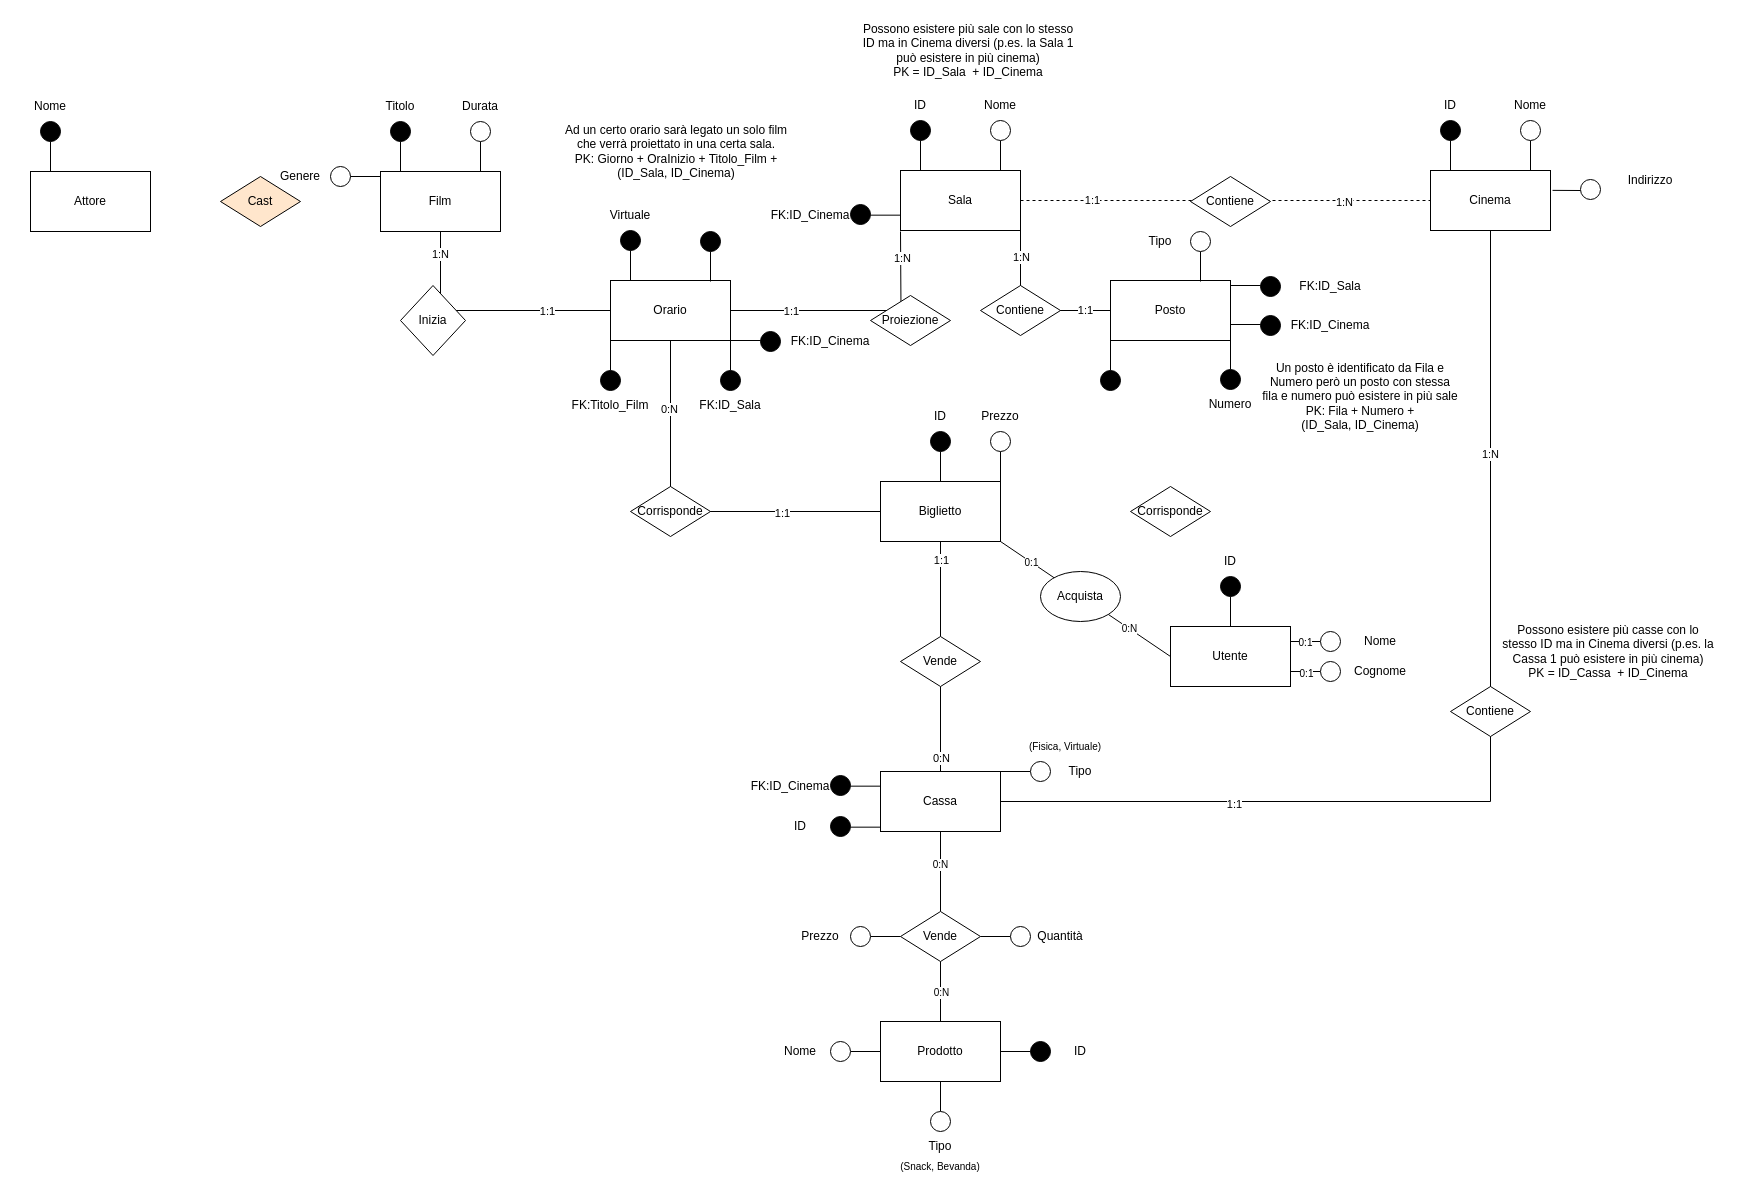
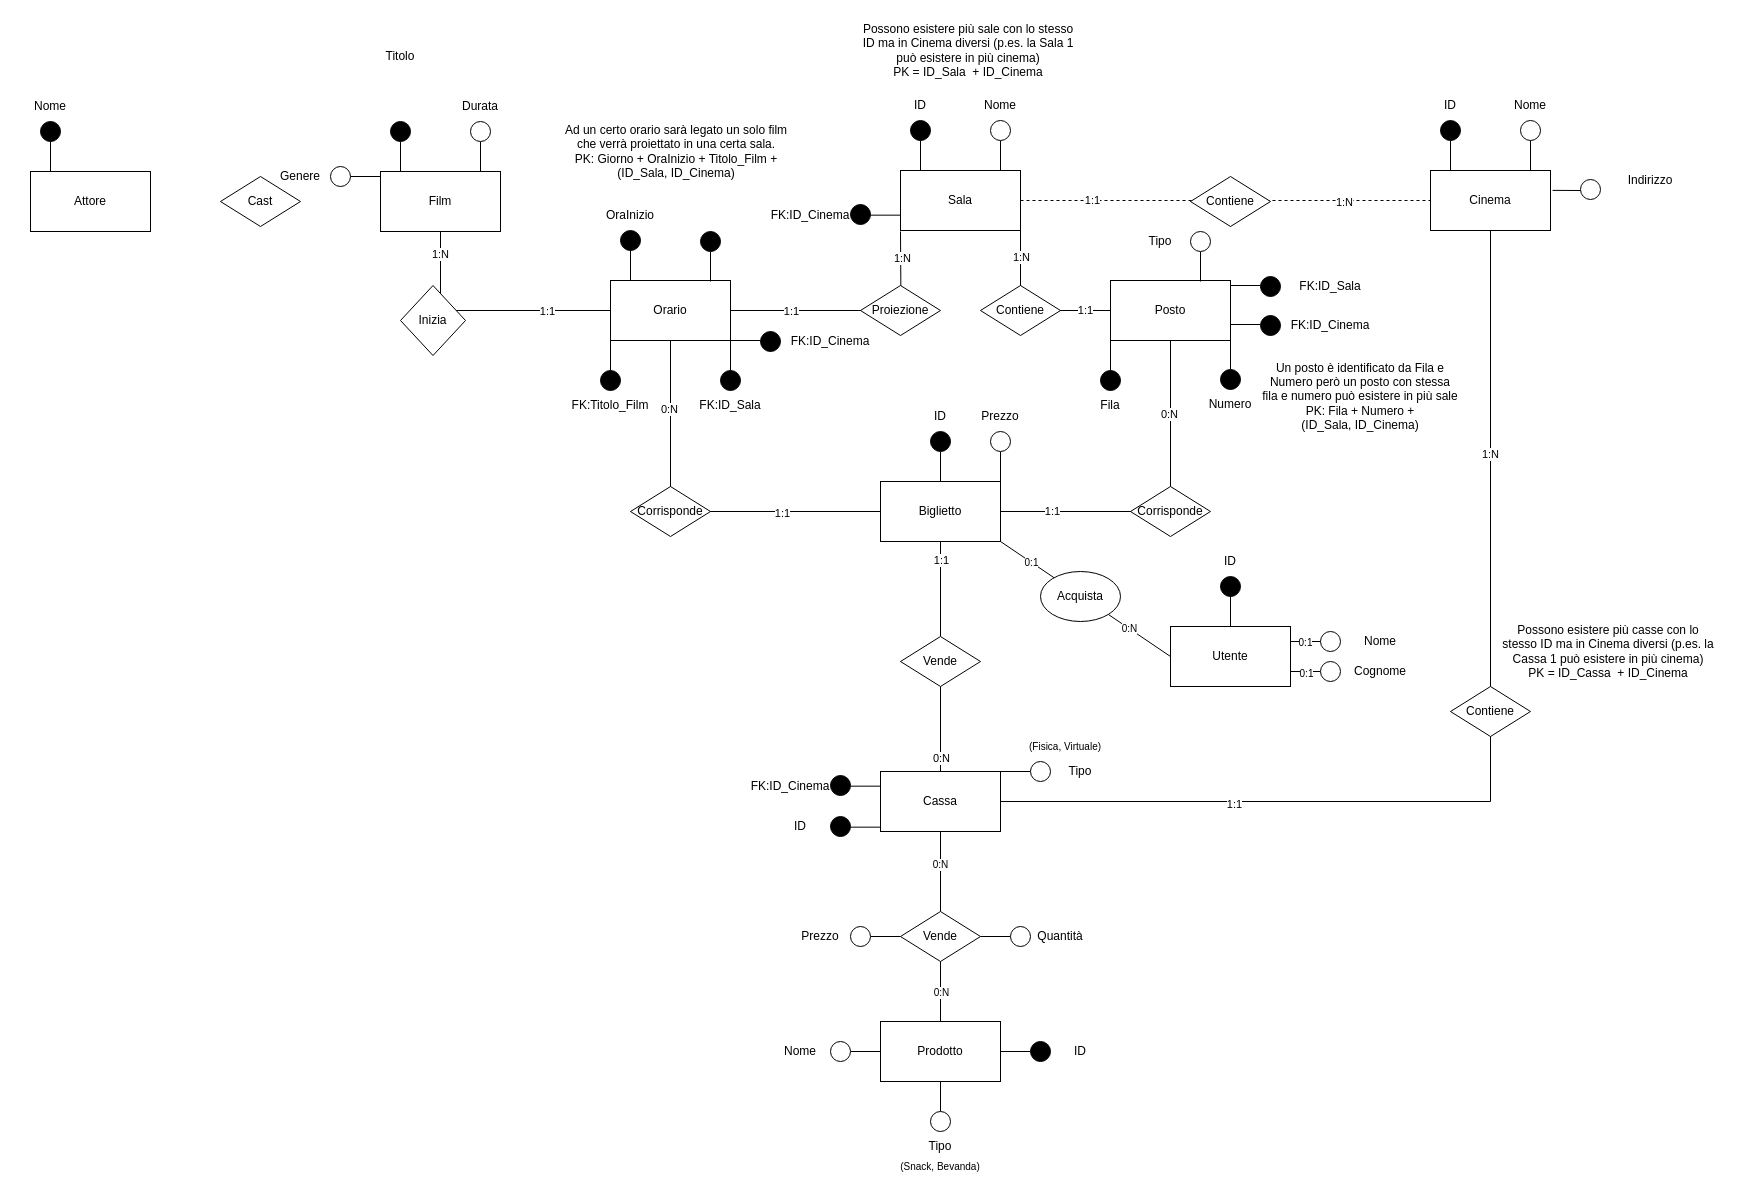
node "Titolo": moved (401, 107) -> (401, 57)
node "Cast": fillcolor #ffe6cc -> #ffffff
node "Virtuale": label "Virtuale" -> "OraInizio"
node "Proiezione": moved (911, 321) -> (901, 311)
node "Fila": added
edge "Posto" -- "Biglietto": added, labels "0:N", "1:1"
